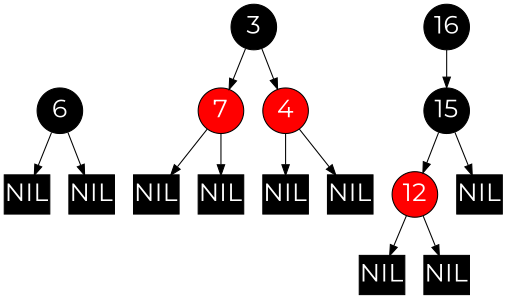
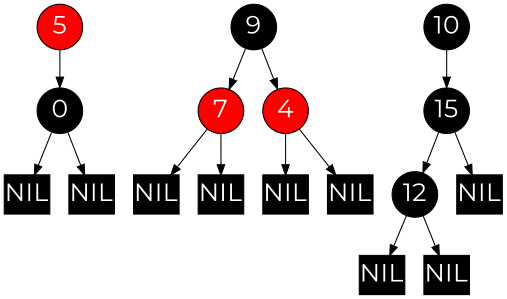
node "5": added
node "3": label "3" -> "9"
node "16": label "16" -> "10"
node "6": label "6" -> "0"
node "12": fillcolor red -> black
